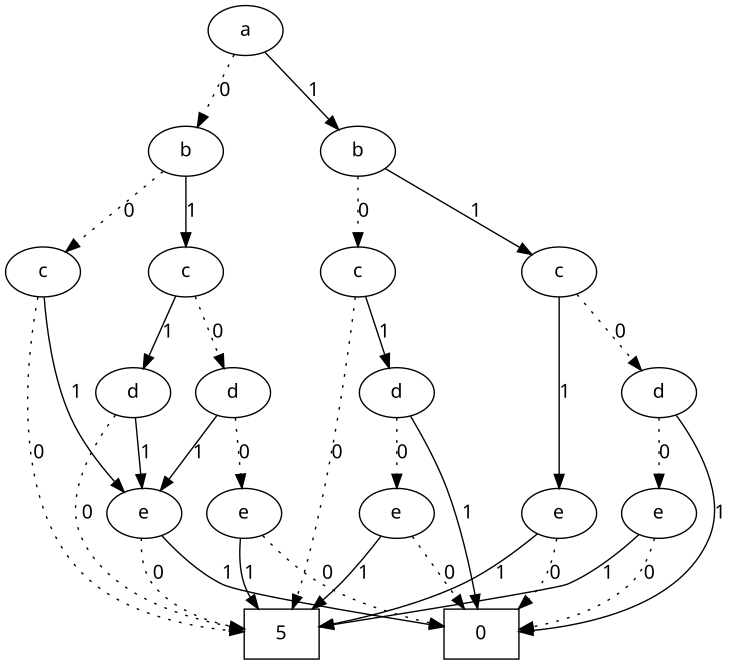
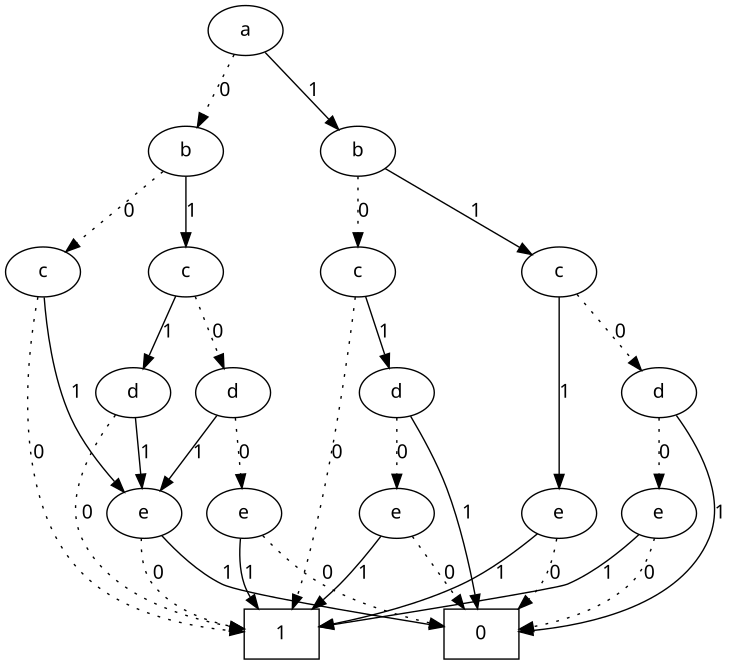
node "5": label "5" -> "1"
